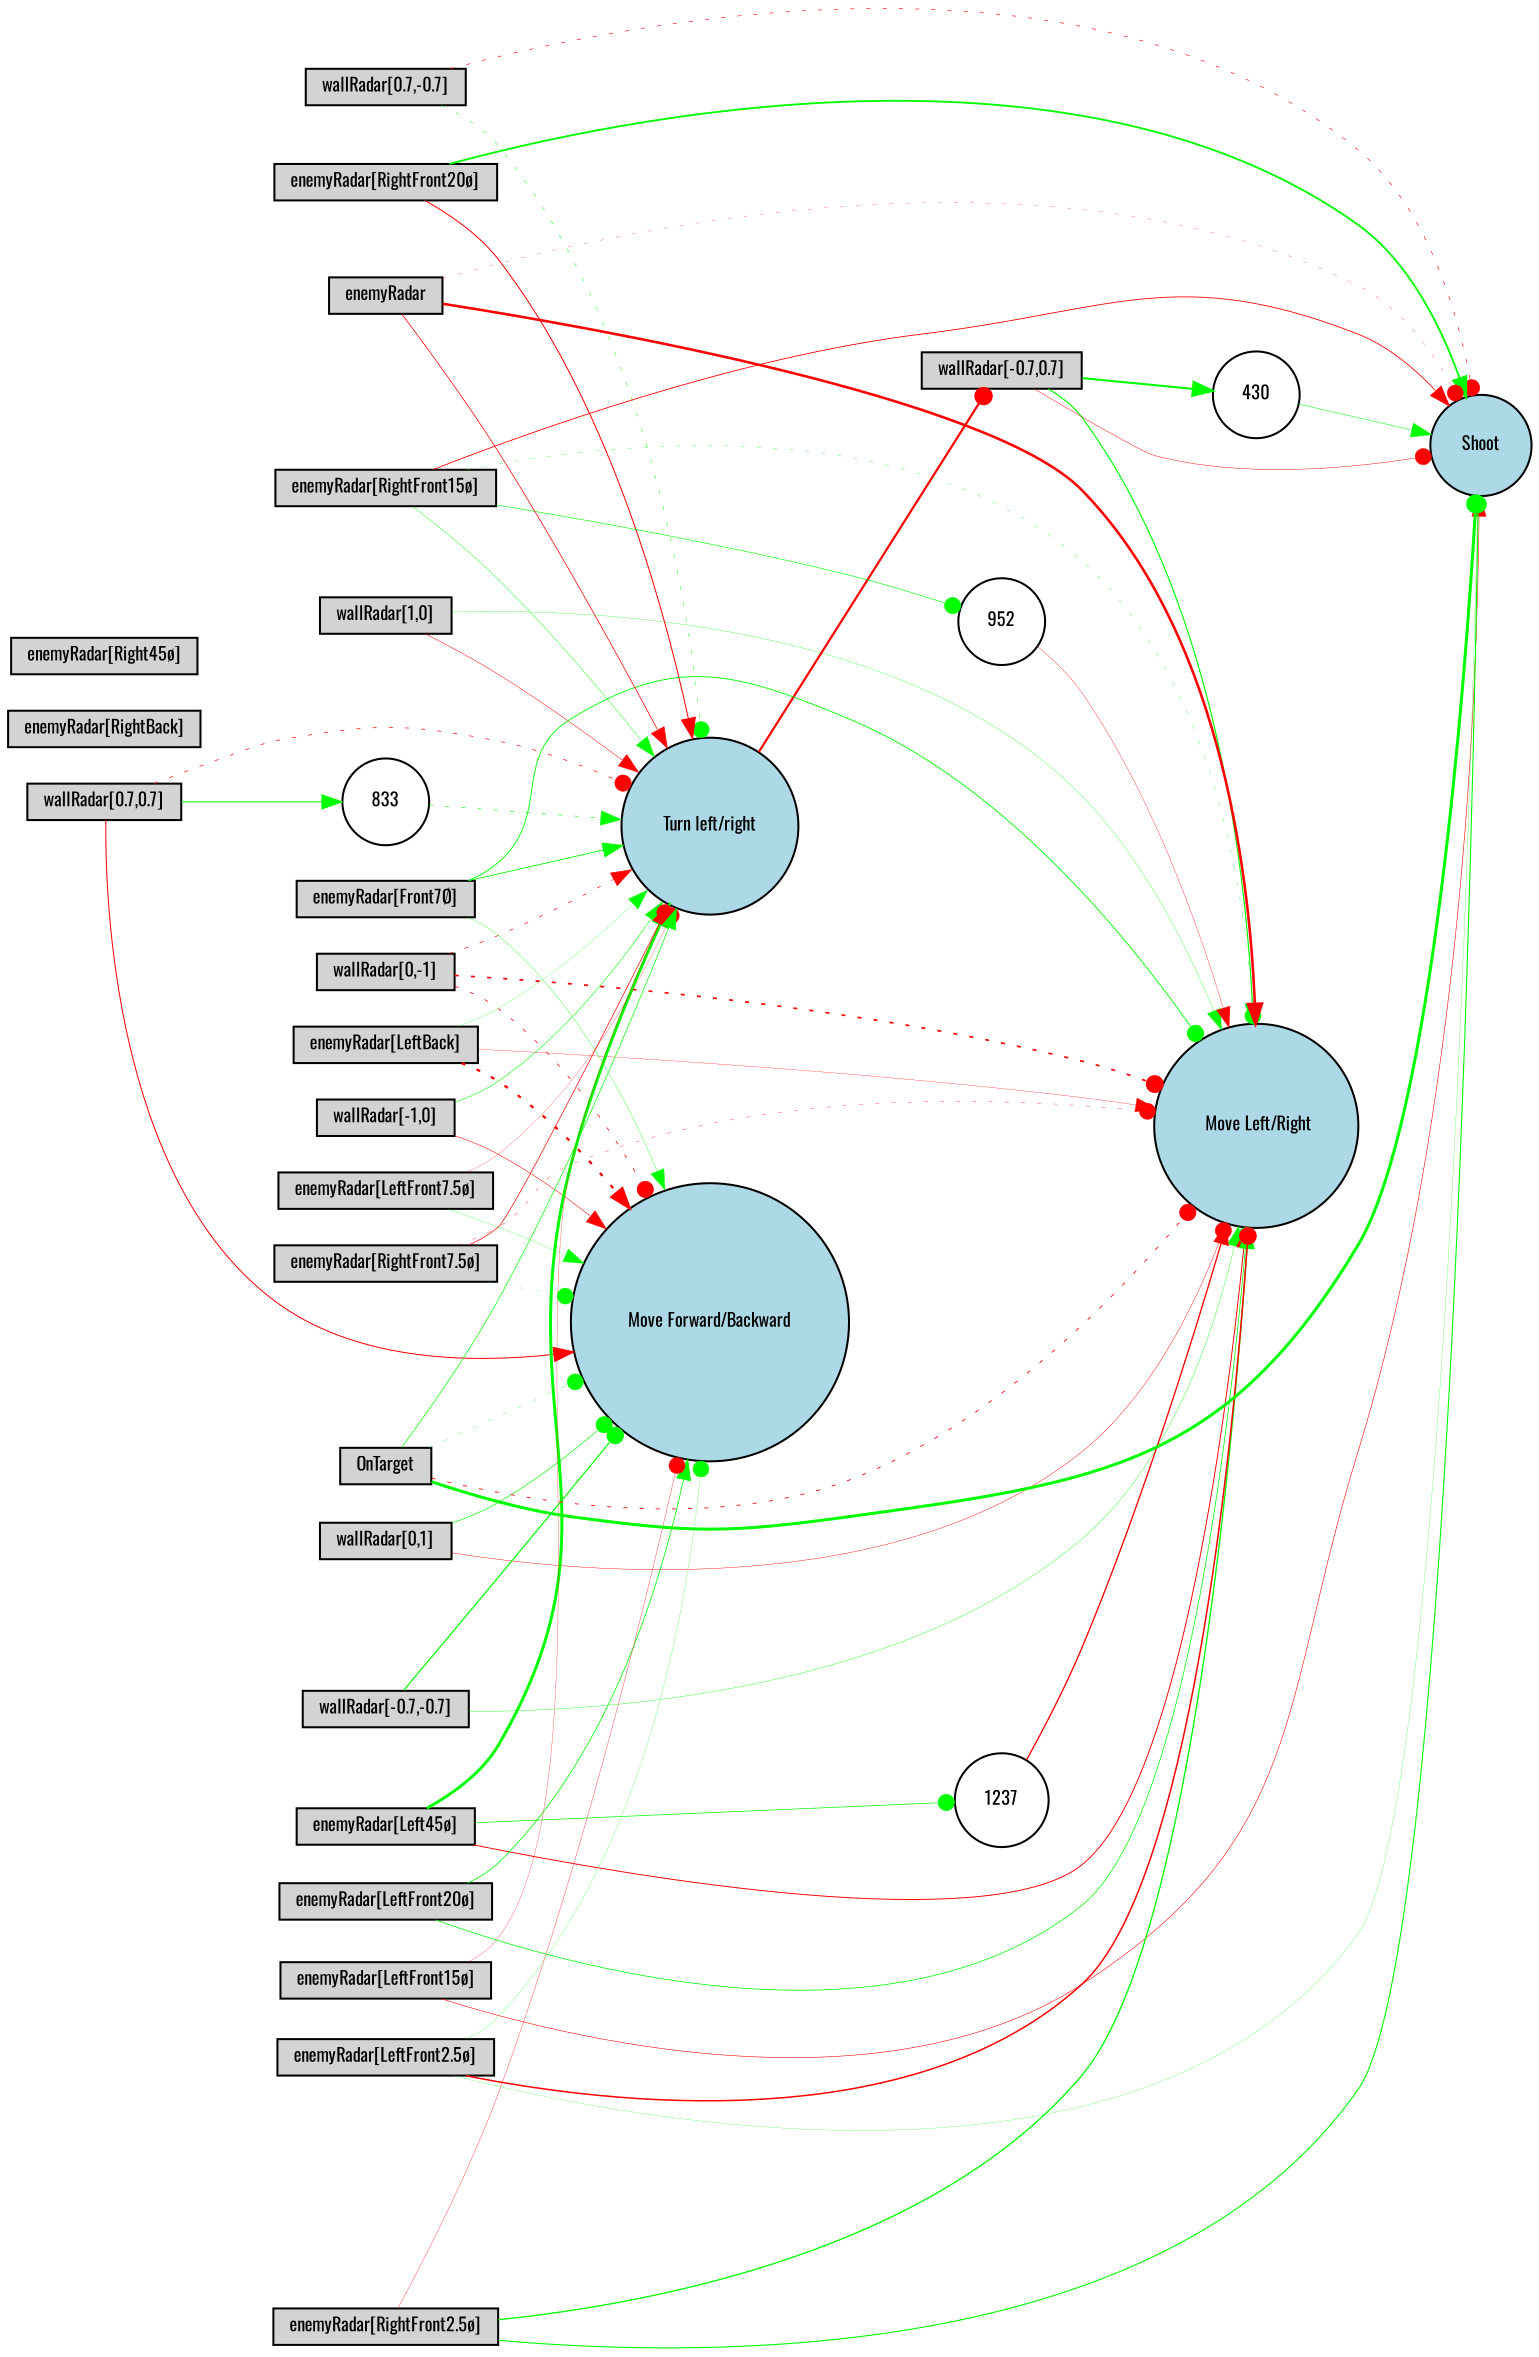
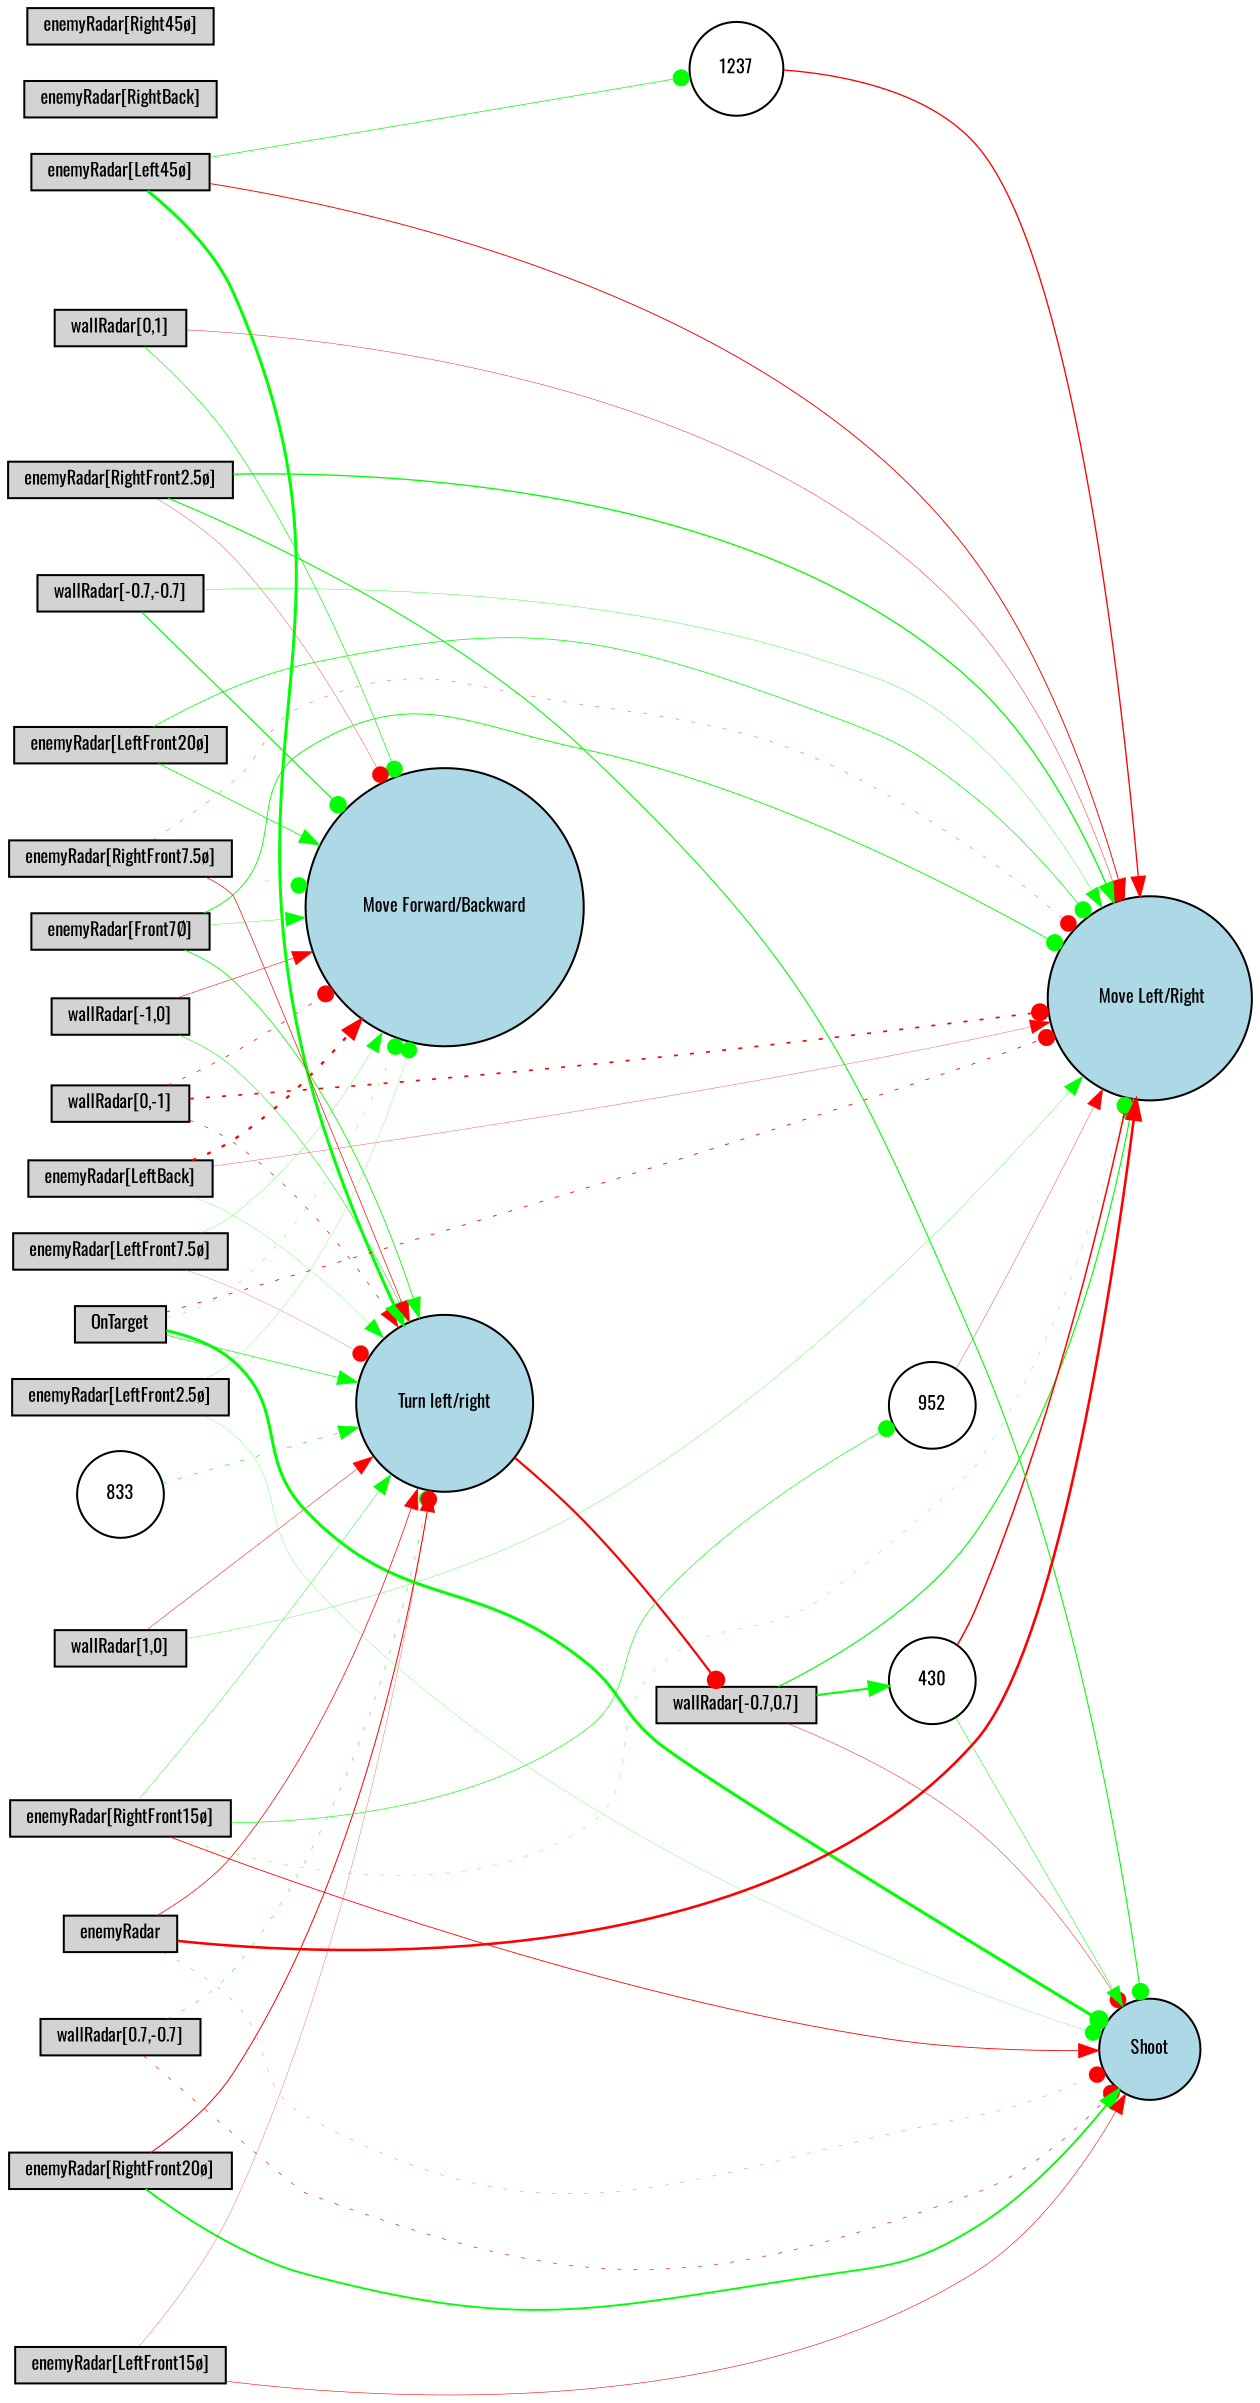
node "wallRadar[0.7,0.7]": removed
edge "enemyRadar[LeftFront2.5ø]" -> "Move Left/Right": now "430" -> "Move Left/Right"
